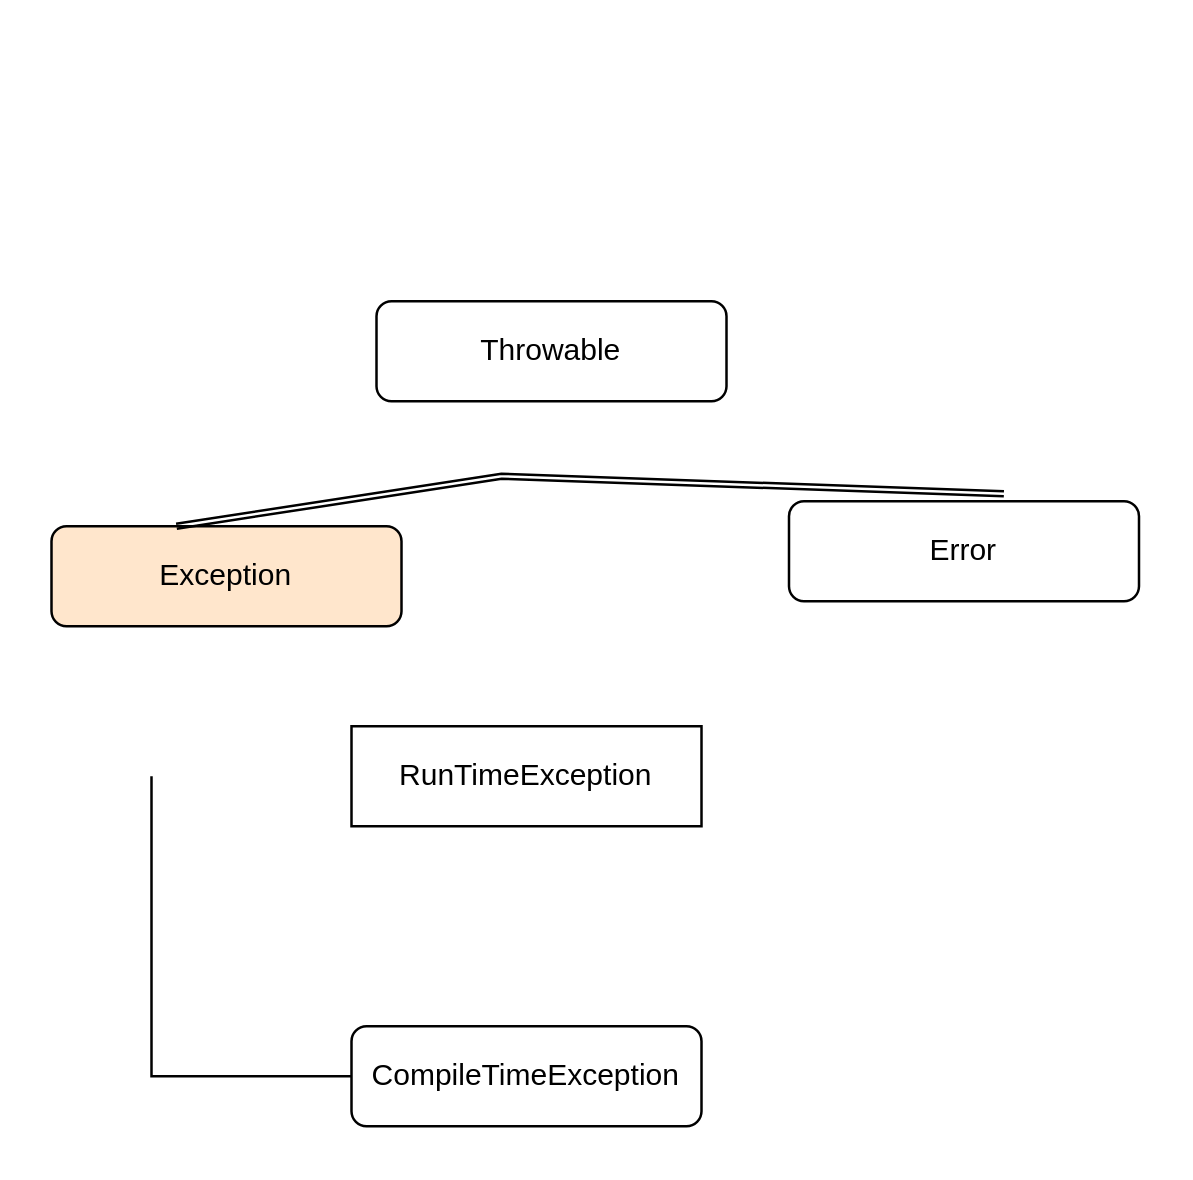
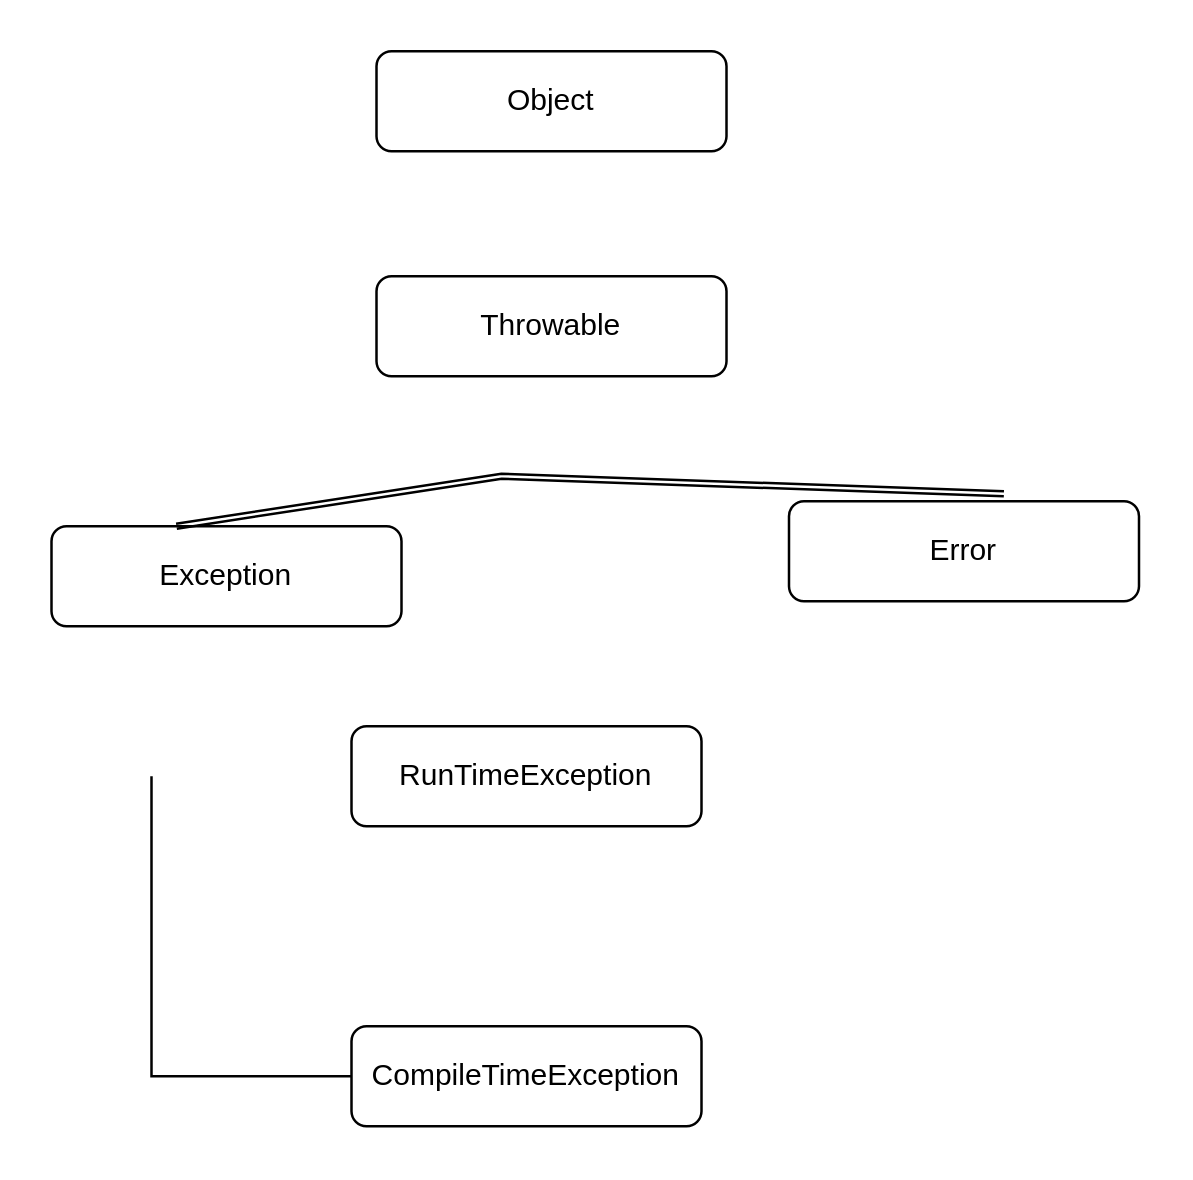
node "Object": added
node "Throwable": moved (551, 351) -> (551, 326)
node "Exception": fillcolor #ffe6cc -> #ffffff
node "RunTimeException": shape rectangle -> rounded rectangle
